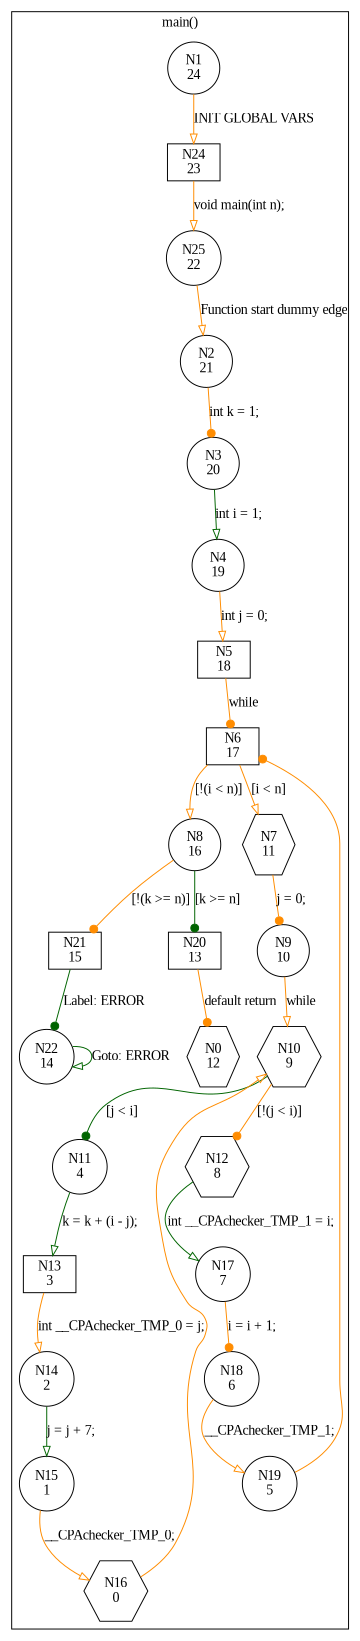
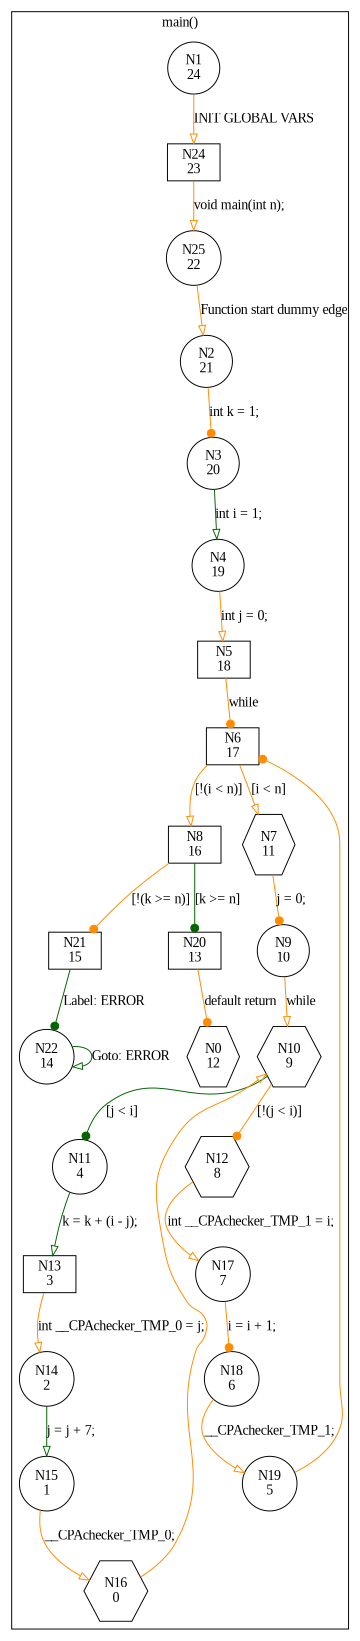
node "N8 16": shape circle -> box
edge "N12 8" -> "N17 7": color darkgreen -> darkorange
